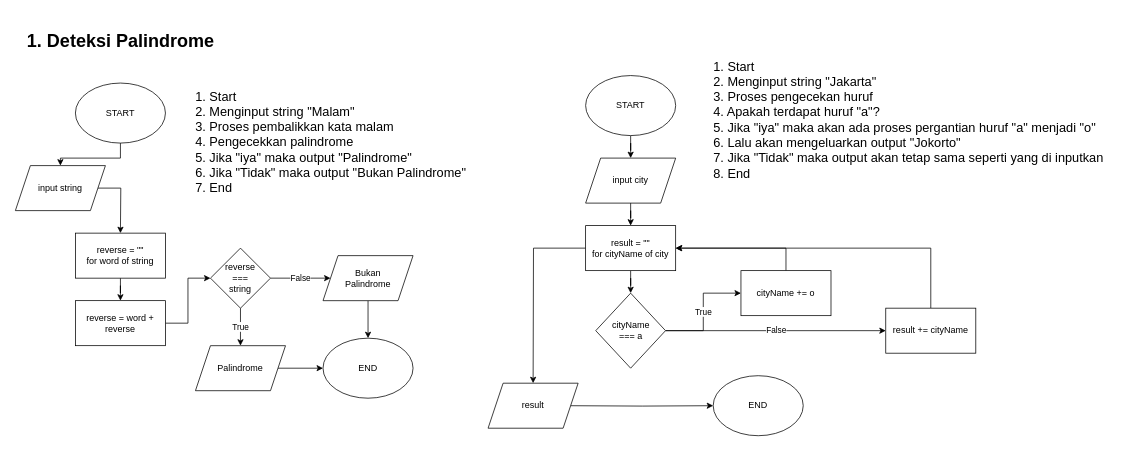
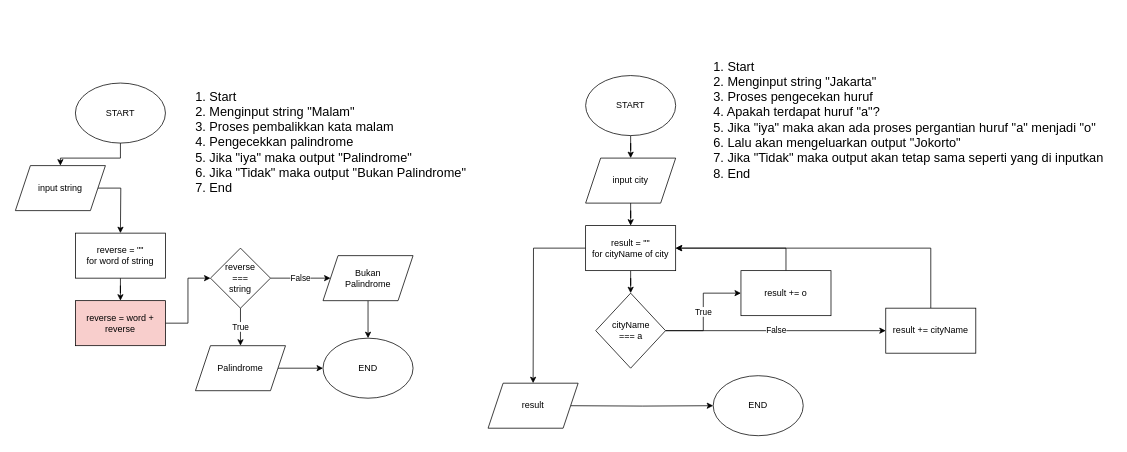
node "1. Deteksi Palindrome": removed
node "cityName += o": label "cityName += o" -> "result += o"
node "reverse = word + reverse": fillcolor #ffffff -> #f8cecc
